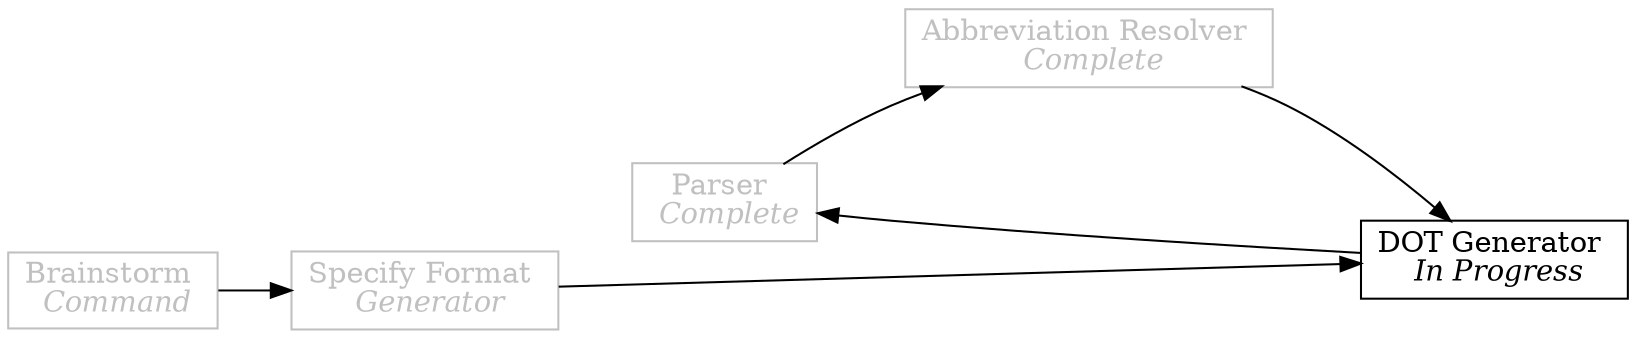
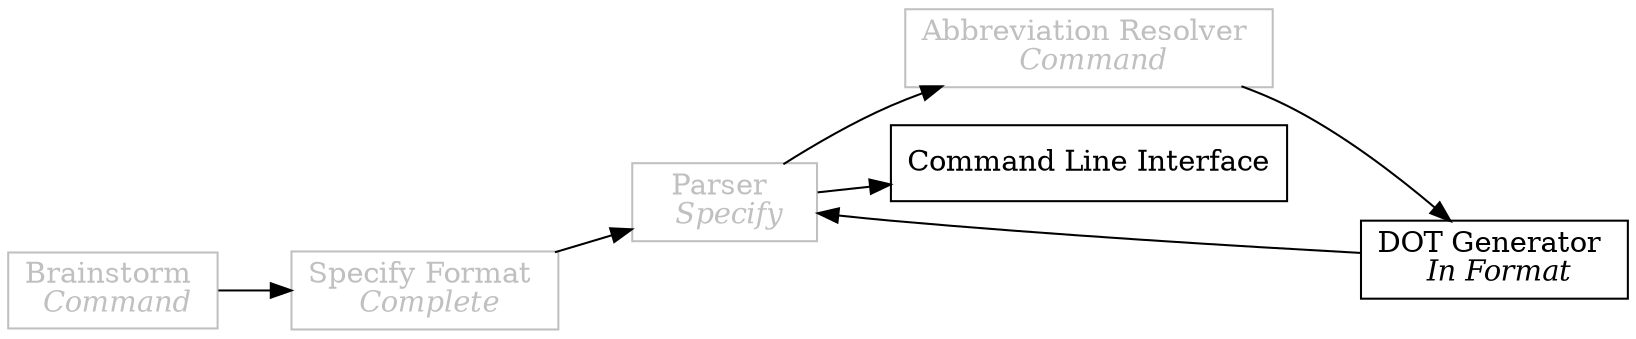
node "Abbreviation Resolver": text "Complete" -> "Command"
node "Command Line Interface": added
node "Parser": text "Complete" -> "Specify"
node "DOT Generator": text "In Progress" -> "In Format"
edge "Specify Format" -> "DOT Generator": now "Specify Format" -> "Parser"
node "Specify Format": text "Generator" -> "Complete"
